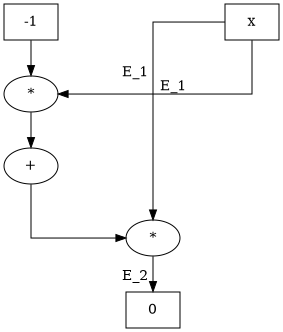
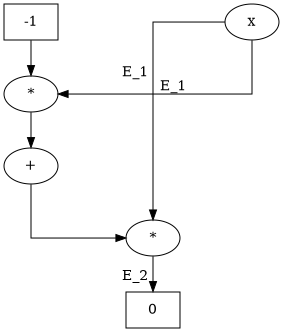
node "x": shape box -> ellipse
